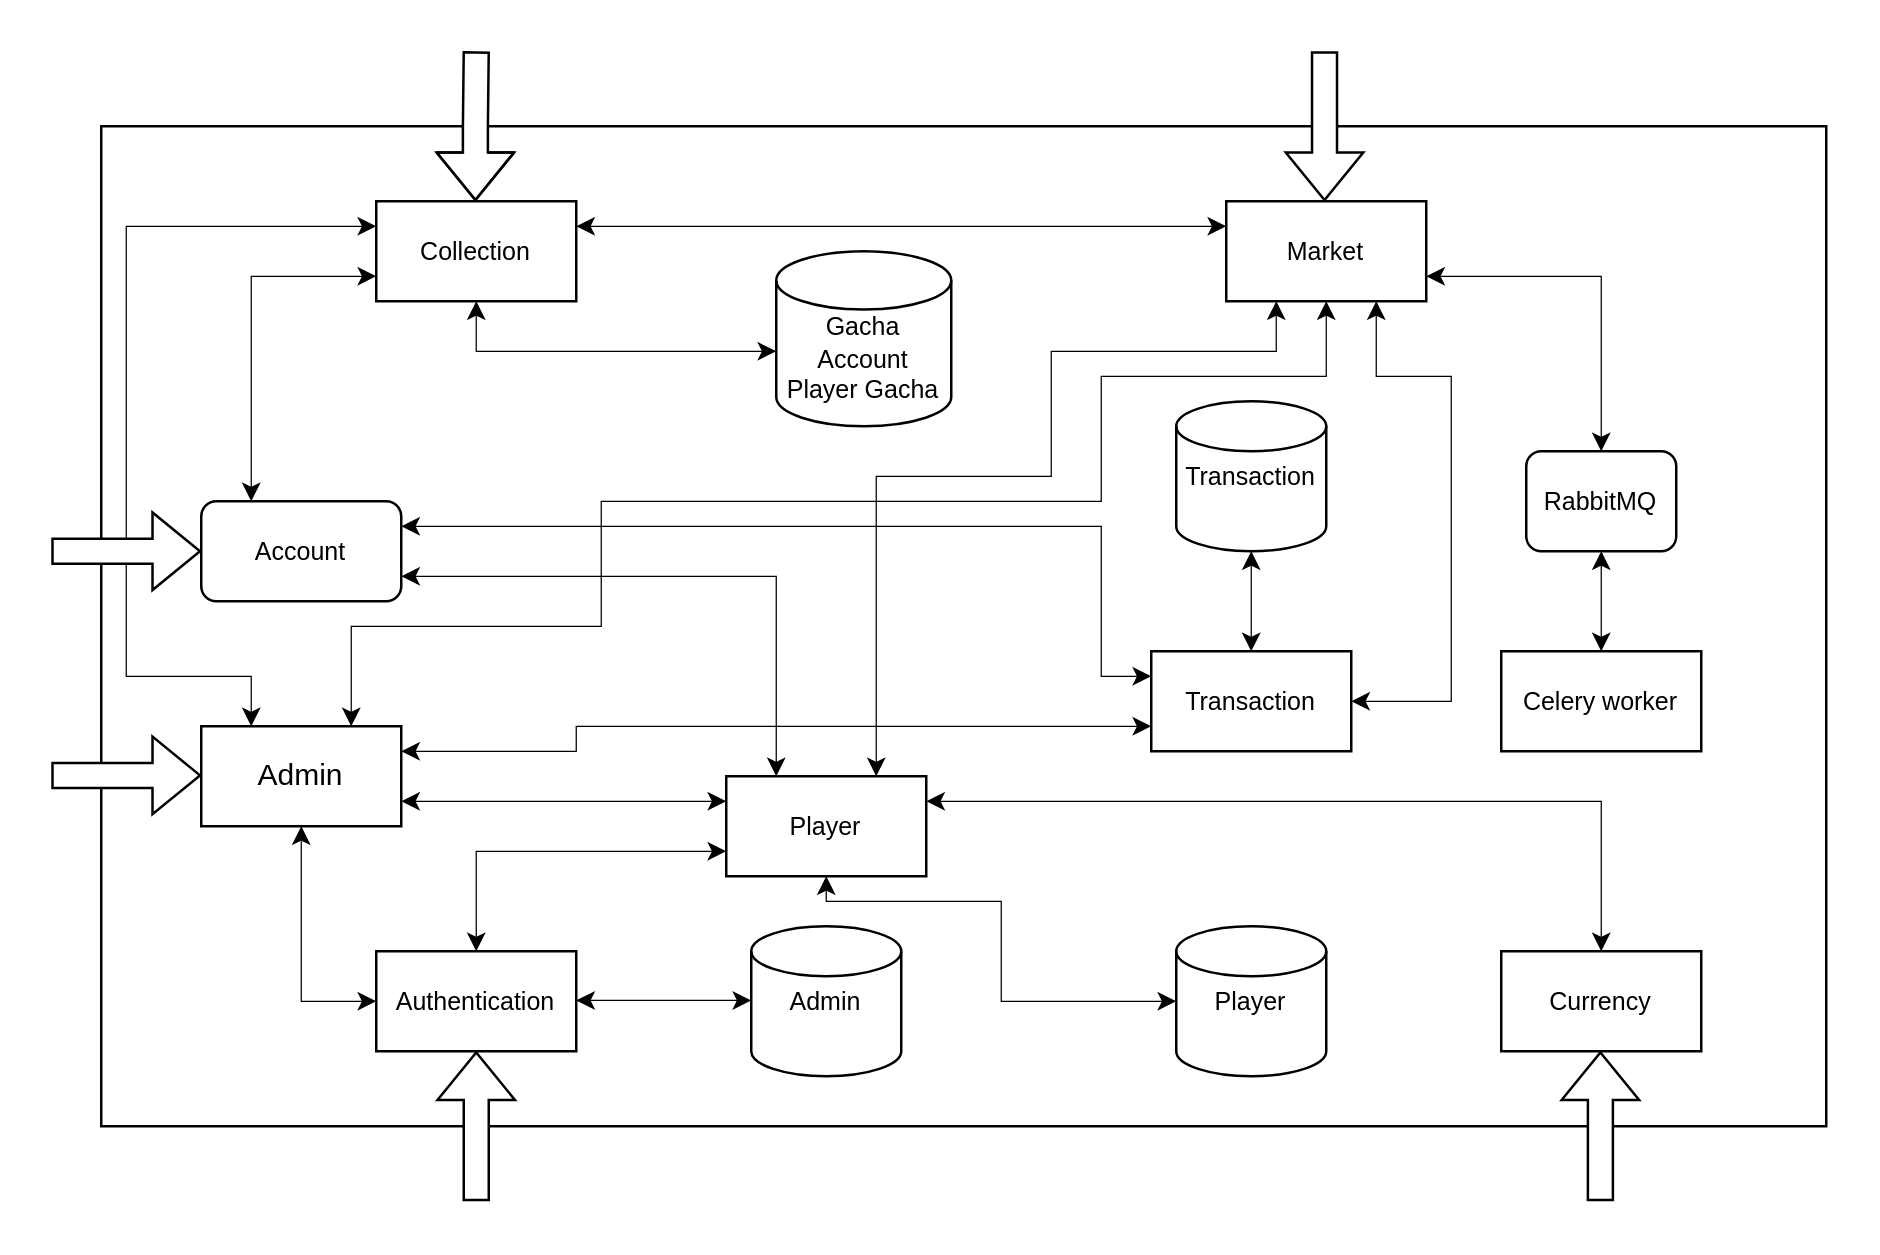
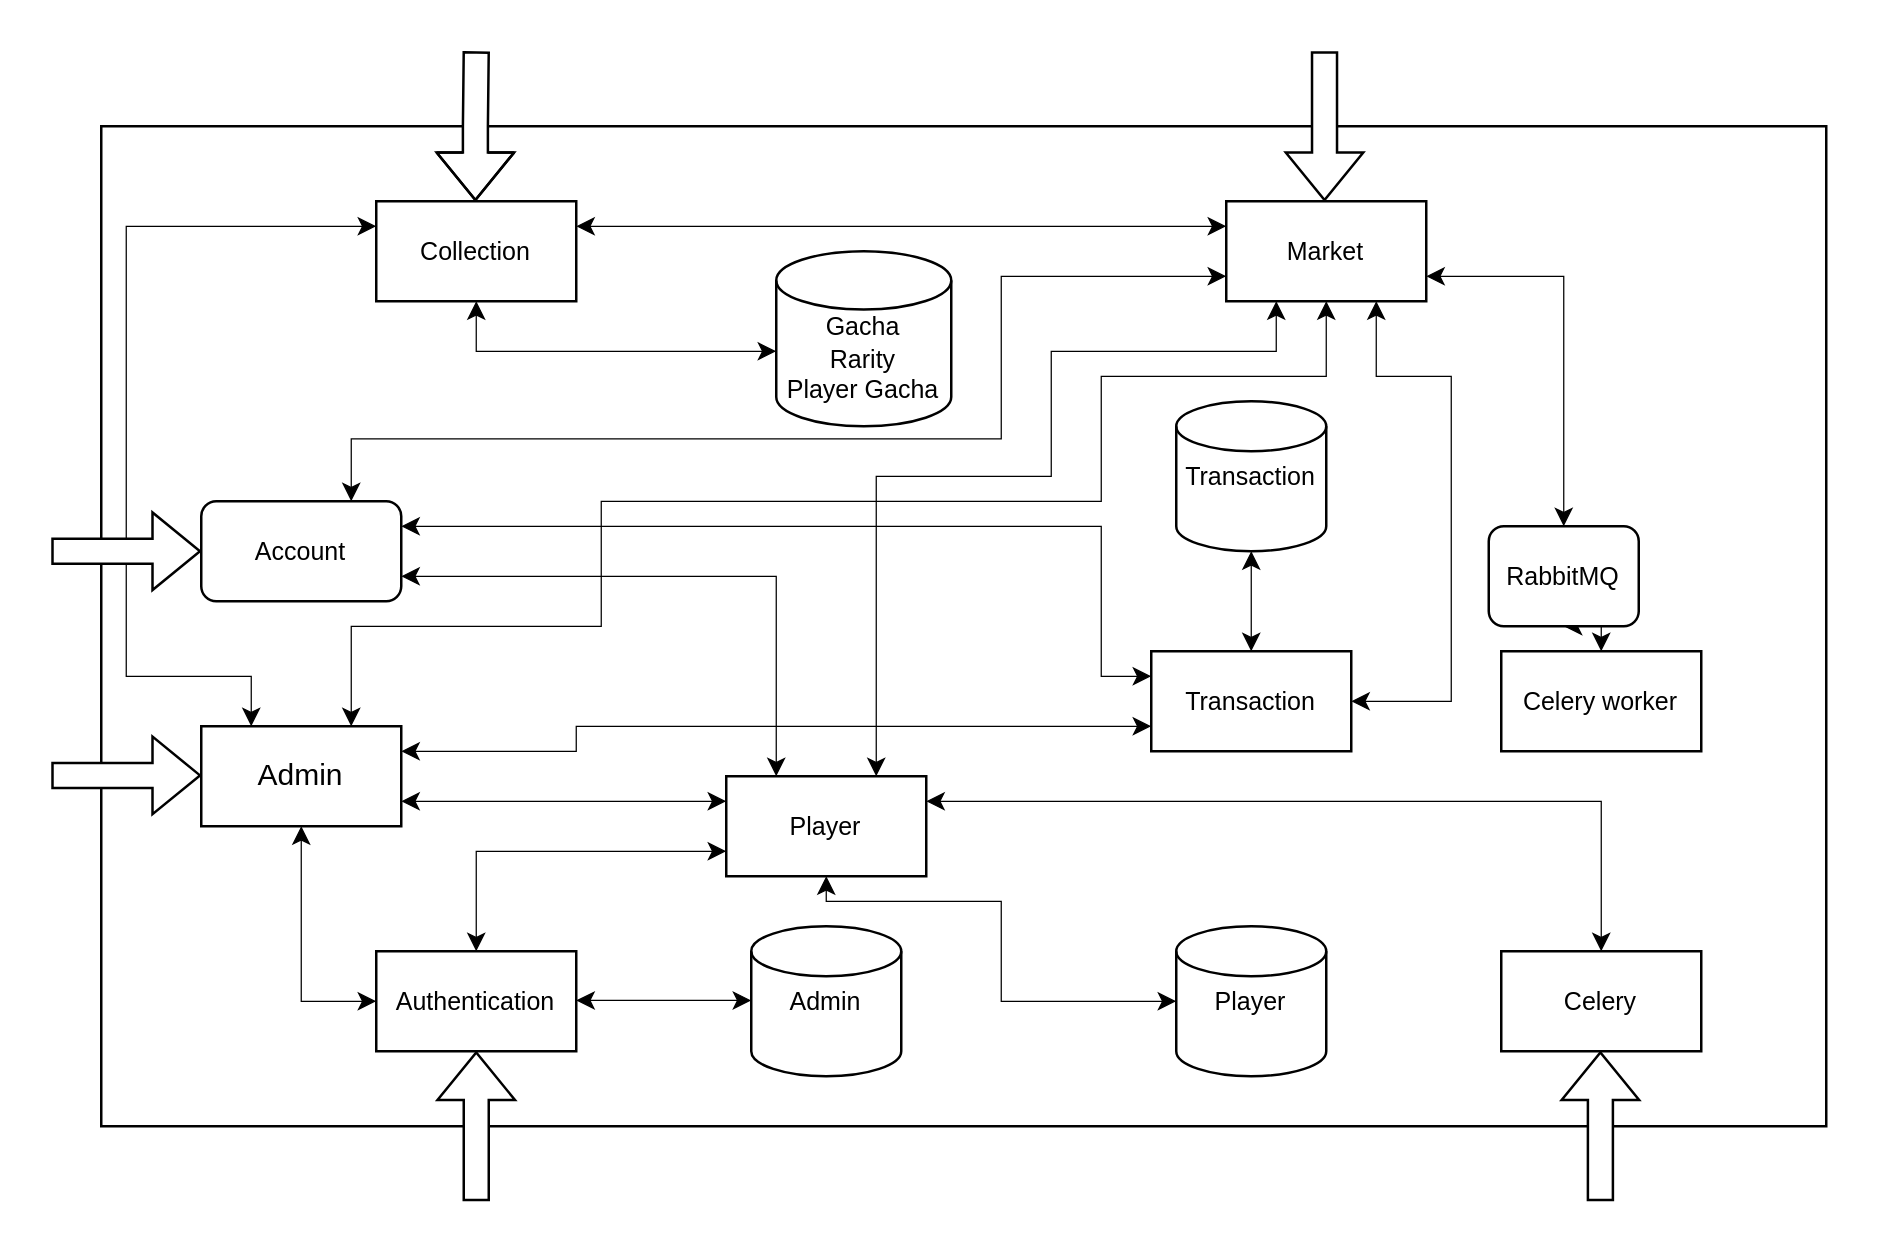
edge "Collection" -- "Account": removed
node "Gacha Account Player Gacha": label "Gacha Account Player Gacha" -> "Gacha Rarity Player Gacha"
edge "Market" -- "Account": added
node "RabbitMQ": moved (1601, 501) -> (1564, 576)
node "Currency": label "Currency" -> "Celery"
